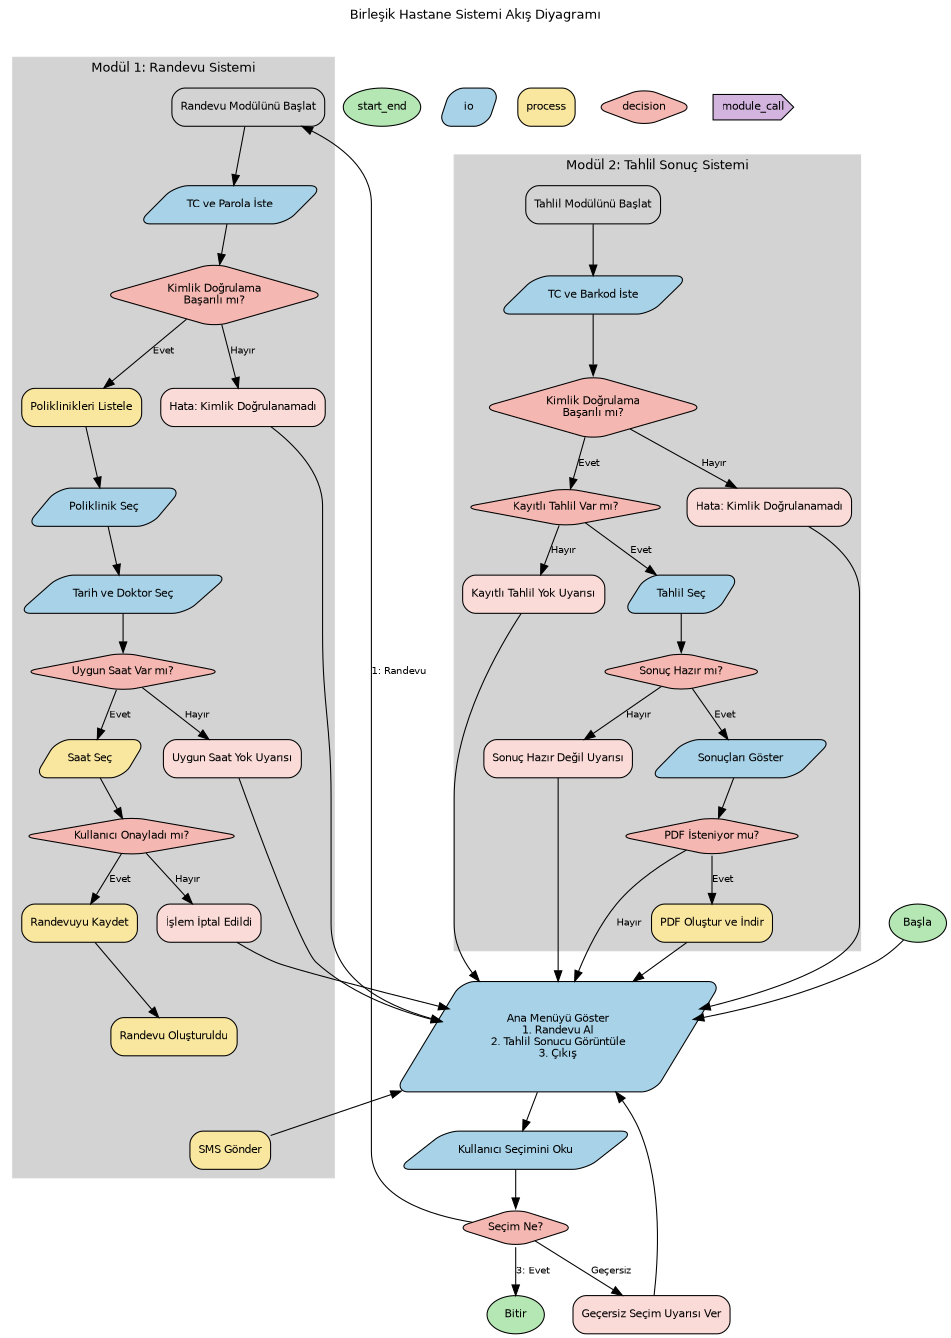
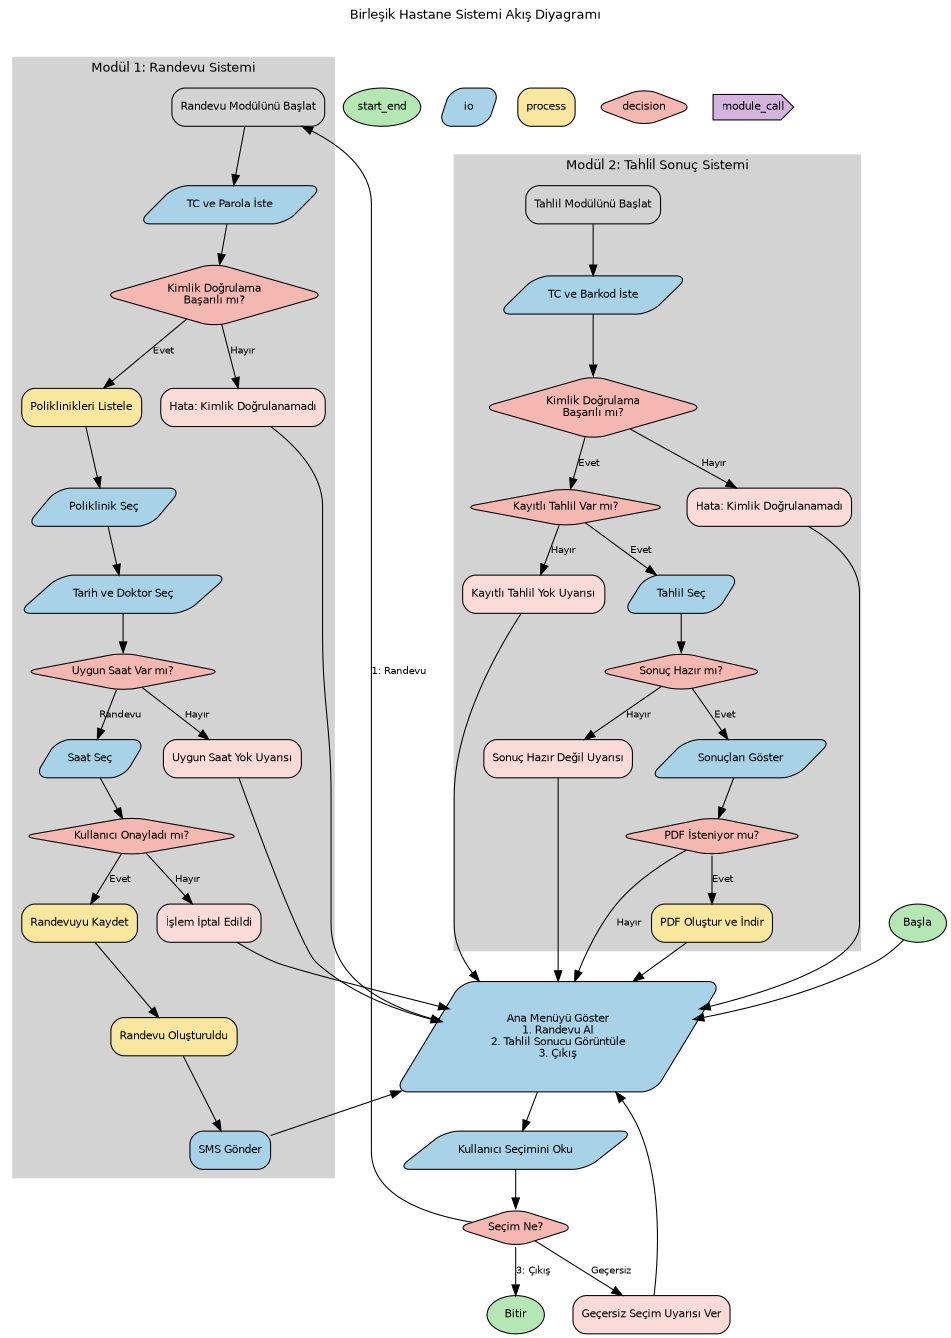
edge "Uygun Saat Var mı?" -> "Saat Seç": label "Evet" -> "Randevu"
node "Saat Seç": fillcolor #f9e79f -> #a7d2e8
edge "Randevu Oluşturuldu" -> "SMS Gönder": added
node "SMS Gönder": fillcolor #f9e79f -> #a7d2e8
edge "Seçim Ne?" -> "Bitir": label "3: Evet" -> "3: Çıkış"
